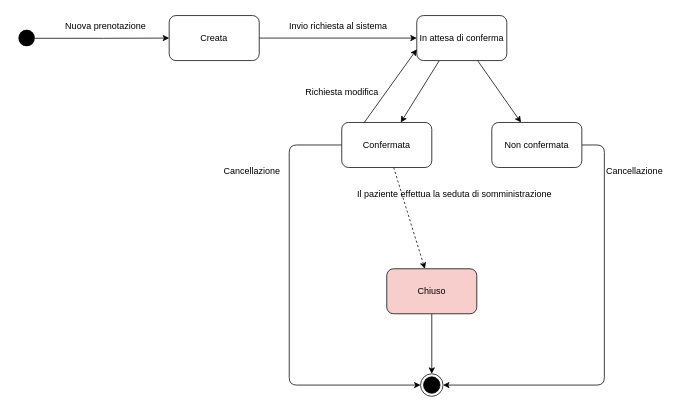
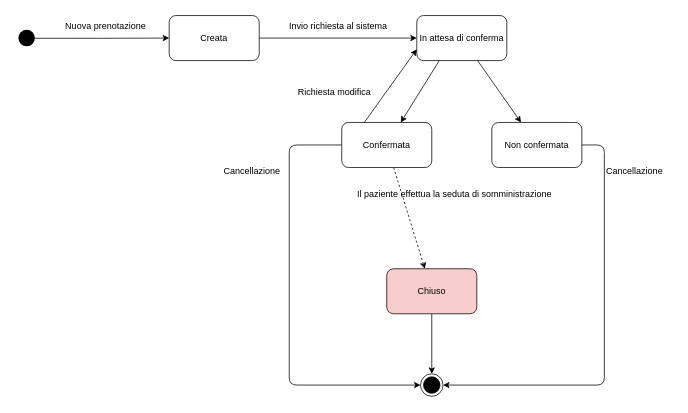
node "Richiesta modifica": moved (342, 92) -> (334, 92)
